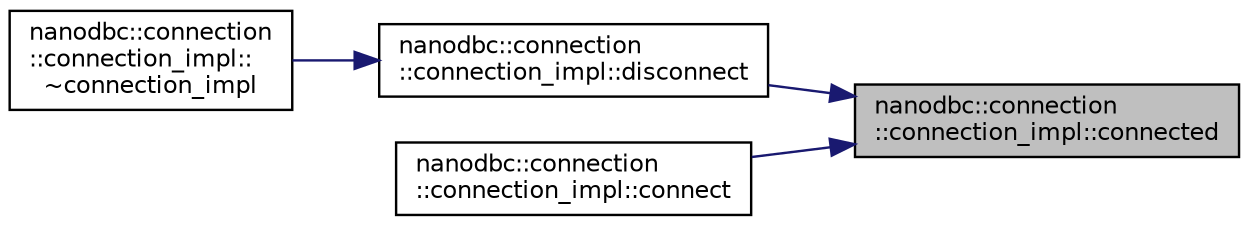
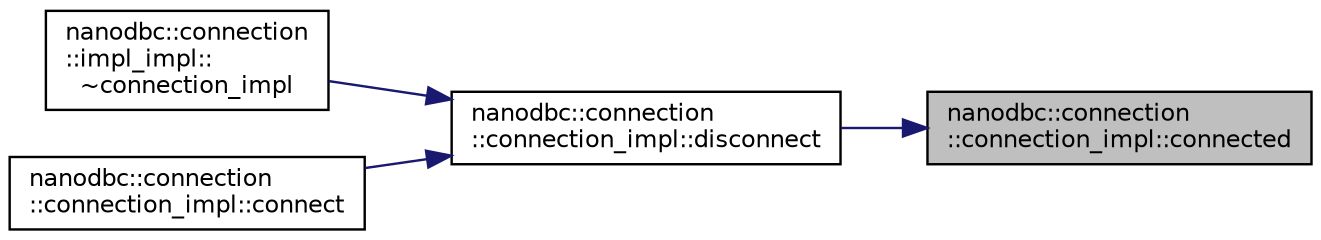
node "nanodbc::connection ::connection_impl:: ~connection_impl": label "nanodbc::connection ::connection_impl:: ~connection_impl" -> "nanodbc::connection ::impl_impl:: ~connection_impl"
edge "nanodbc::connection ::connection_impl::connect" -> "nanodbc::connection ::connection_impl::connected": now "nanodbc::connection ::connection_impl::connect" -> "nanodbc::connection ::connection_impl::disconnect"
